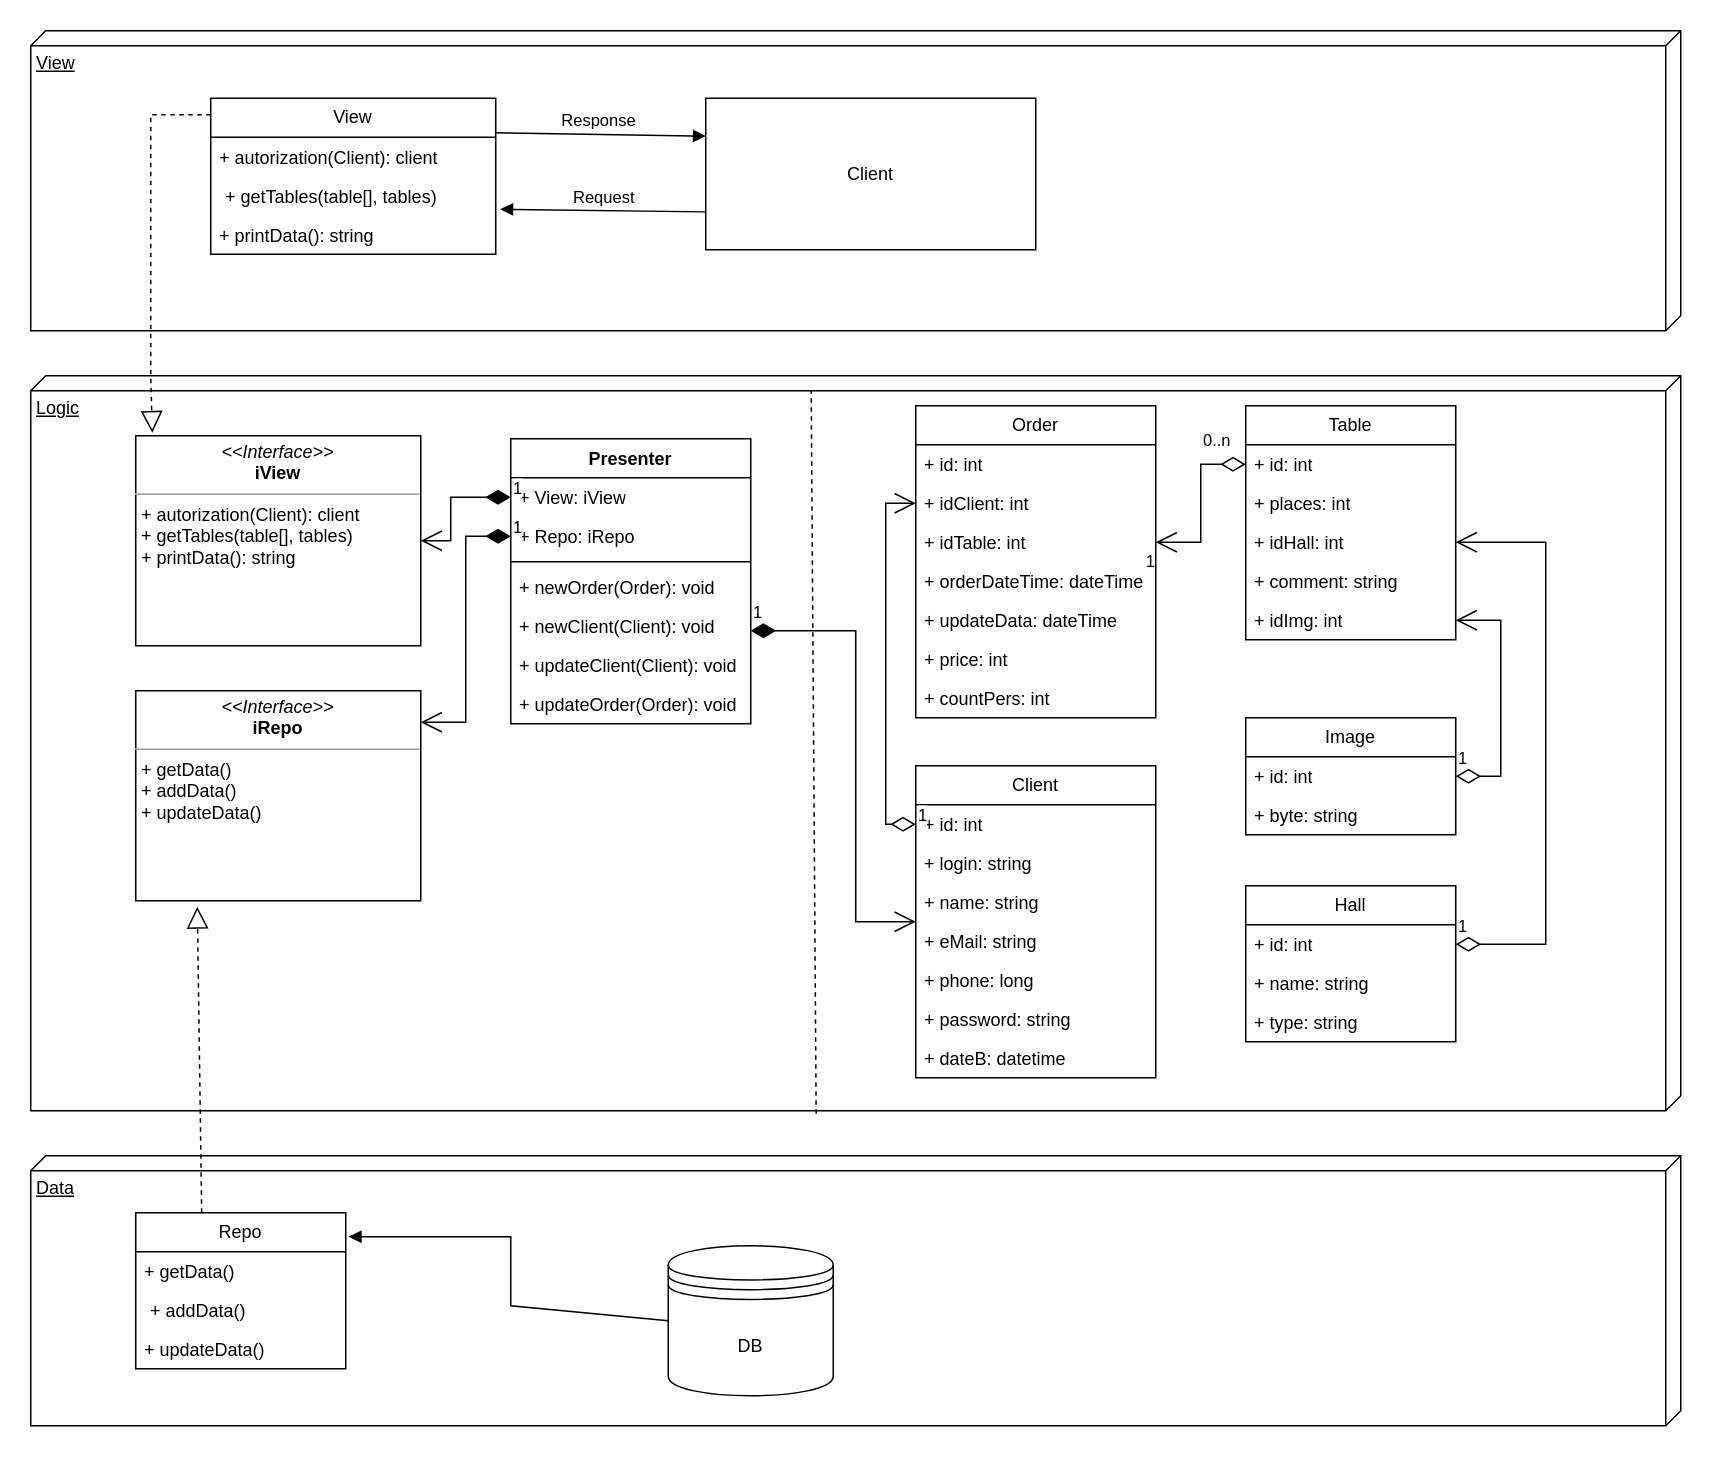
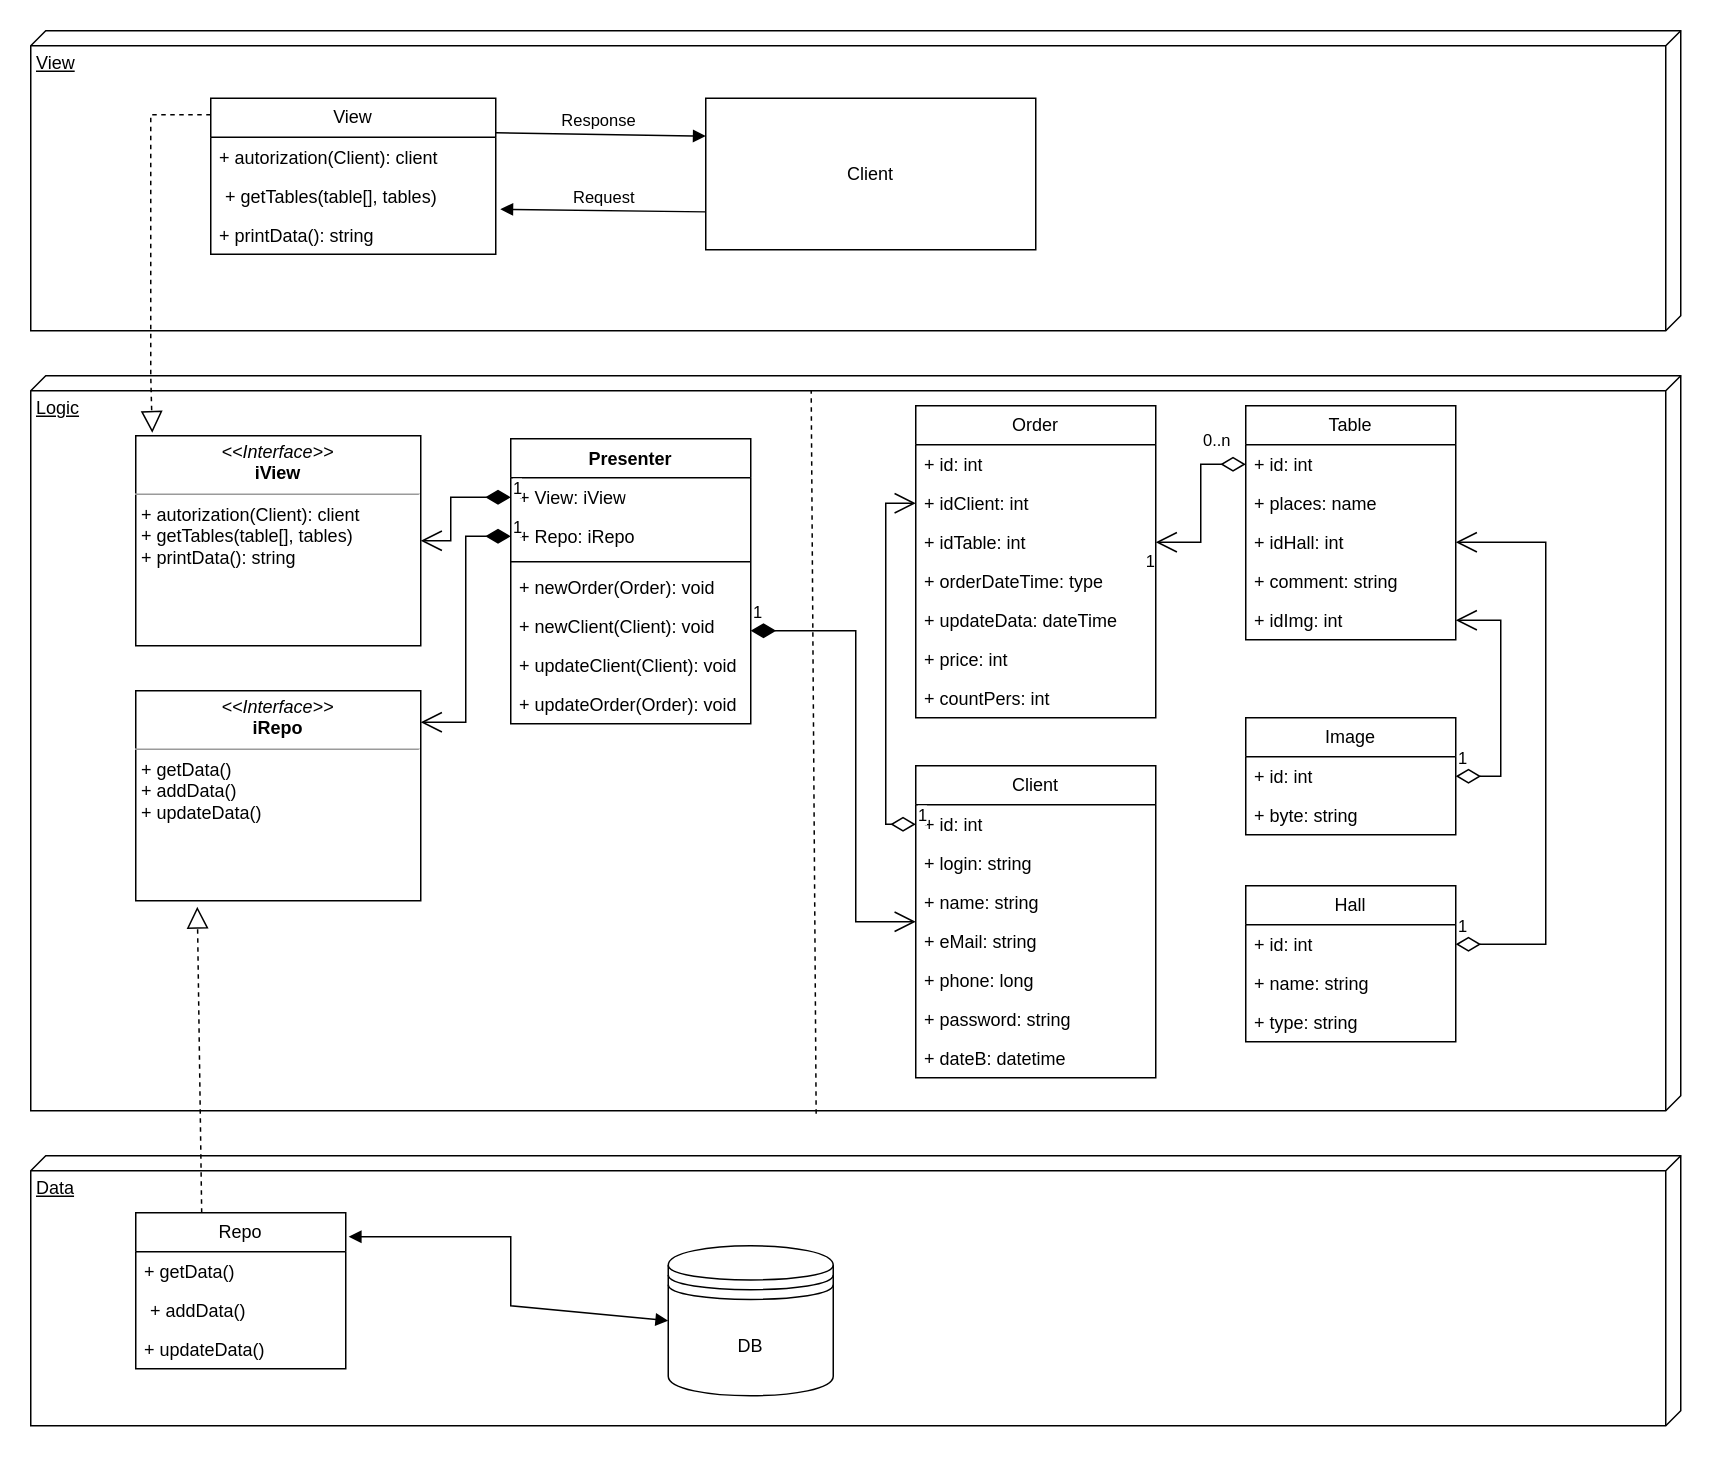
node "+ places: int": label "+ places: int" -> "+ places: name"
node "+ orderDateTime: dateTime": label "+ orderDateTime: dateTime" -> "+ orderDateTime: type"
edge "DB" -> "Repo": arrowhead none -> block
